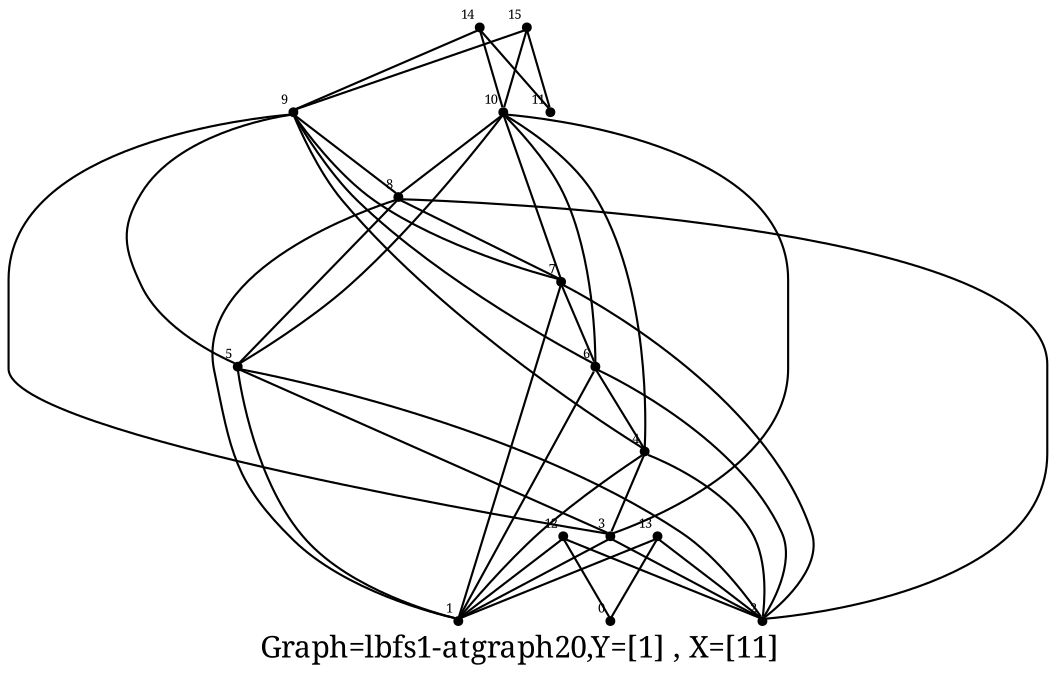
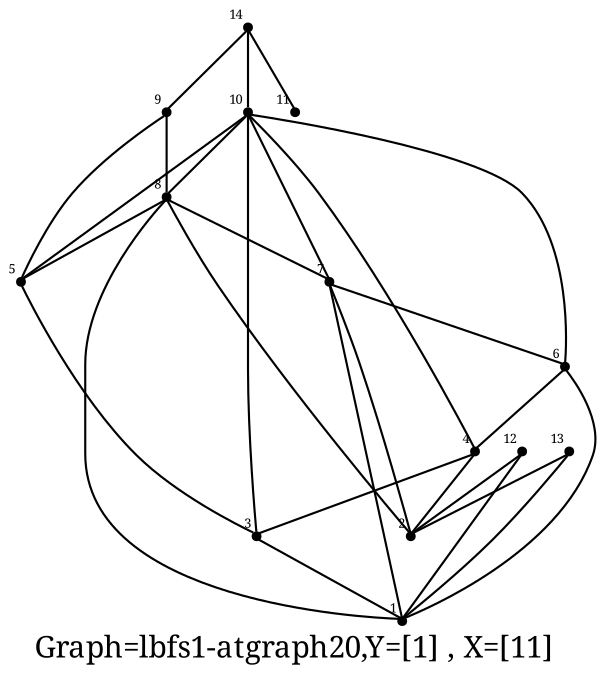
node "15": removed
edge "9" -- "7": removed
edge "9" -- "6": removed
edge "9" -- "4": removed
edge "9" -- "3": removed
edge "5" -- "2": removed
edge "6" -- "2": removed
edge "5" -- "1": removed
edge "4" -- "1": removed
edge "3" -- "2": removed
node "0": removed
